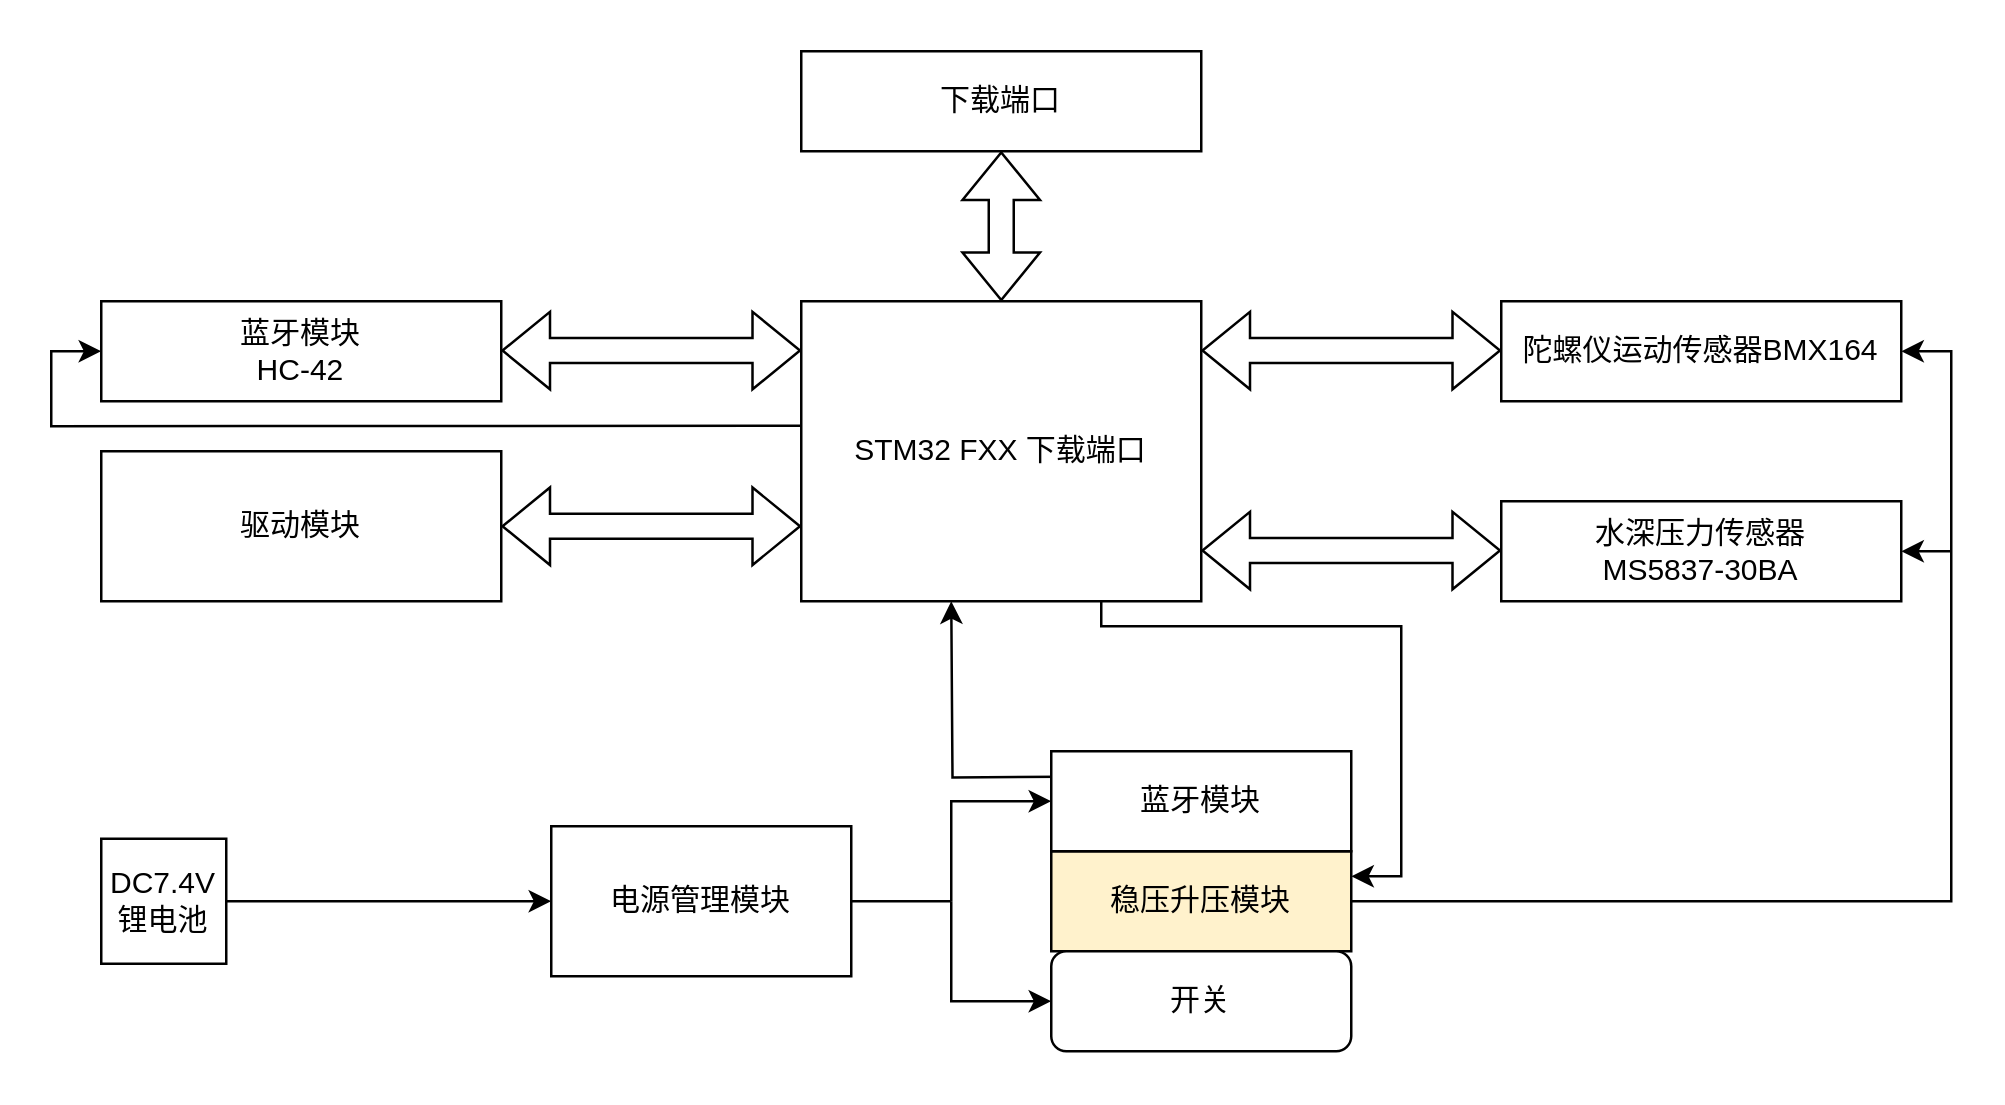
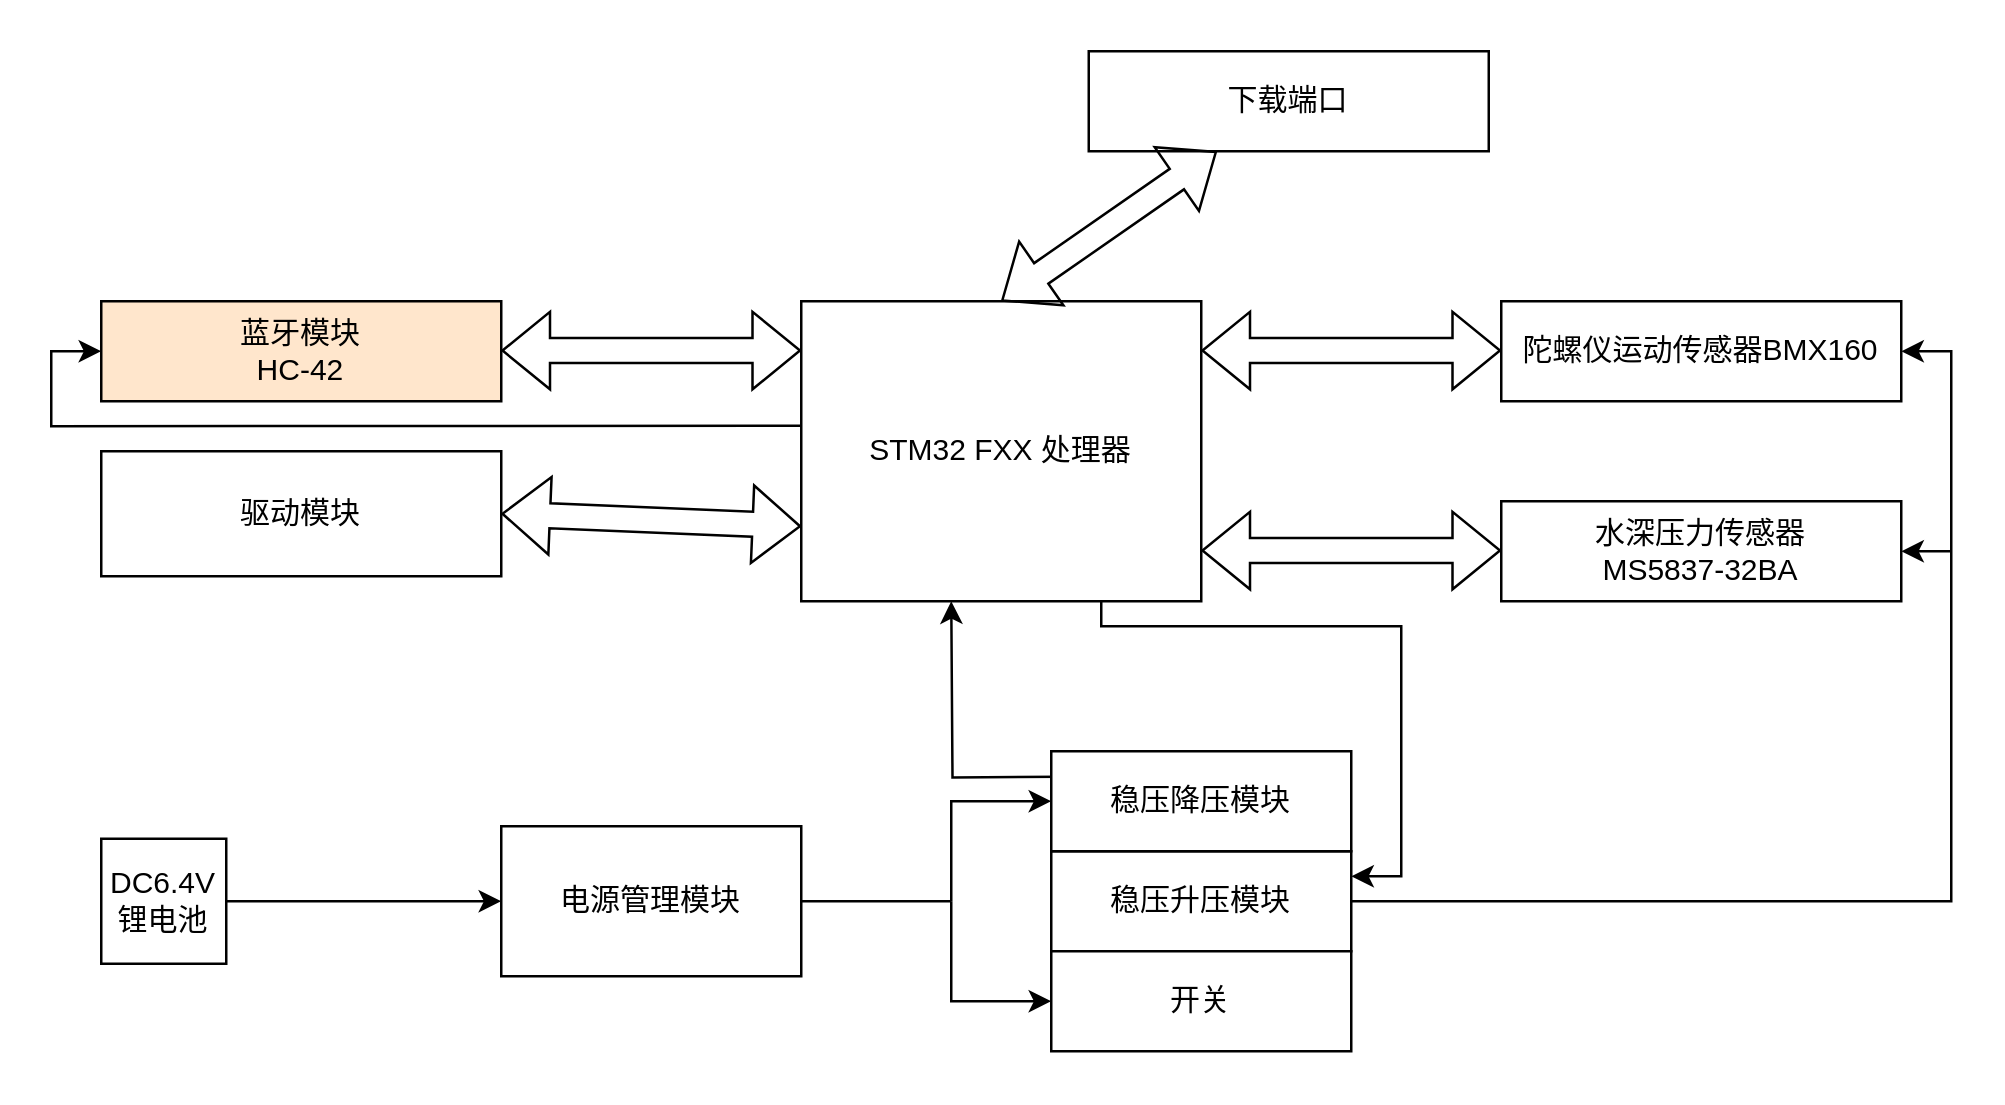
node "下载端口": moved (1001, 101) -> (1289, 101)
node "蓝牙模块 HC-42": fillcolor #ffffff -> #ffe6cc
node "陀螺仪运动传感器BMX164": label "陀螺仪运动传感器BMX164" -> "陀螺仪运动传感器BMX160"
node "STM32 FXX 下载端口": label "STM32 FXX 下载端口" -> "STM32 FXX 处理器"
node "驱动模块": size 400x150 -> 400x125
node "水深压力传感器 MS5837-30BA": label "水深压力传感器 MS5837-30BA" -> "水深压力传感器 MS5837-32BA"
node "蓝牙模块": label "蓝牙模块" -> "稳压降压模块"
node "DC7.4V 锂电池": label "DC7.4V 锂电池" -> "DC6.4V 锂电池"
node "电源管理模块": moved (701, 901) -> (651, 901)
node "稳压升压模块": fillcolor #fff2cc -> #ffffff
node "开关": shape rounded rectangle -> rectangle
